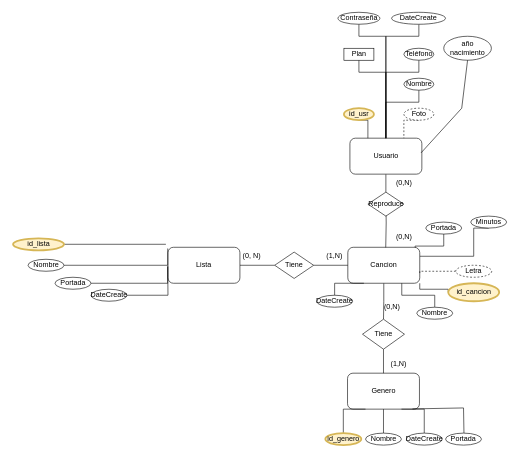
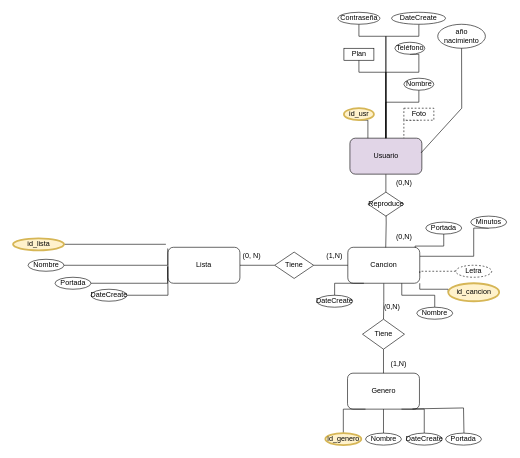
node "año nacimiento": moved (468, 48) -> (462, 36)
node "Teléfono": moved (419, 54) -> (410, 48)
node "Foto": shape ellipse -> rectangle
node "Usuario": fillcolor #ffffff -> #e1d5e7
